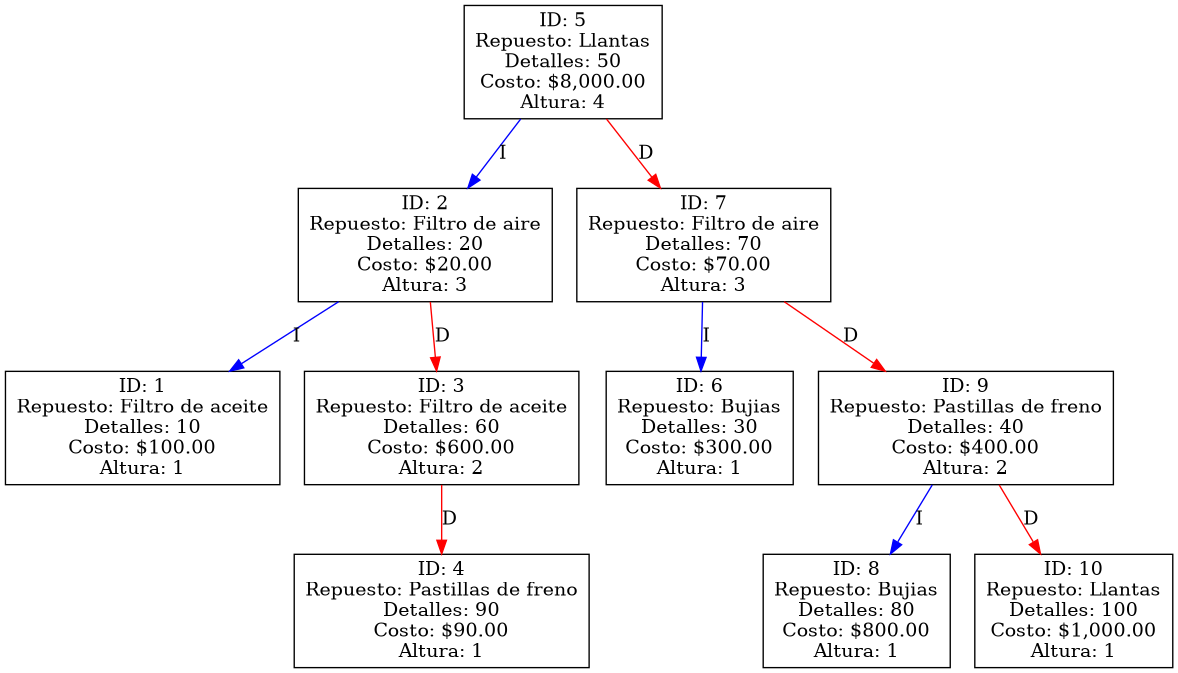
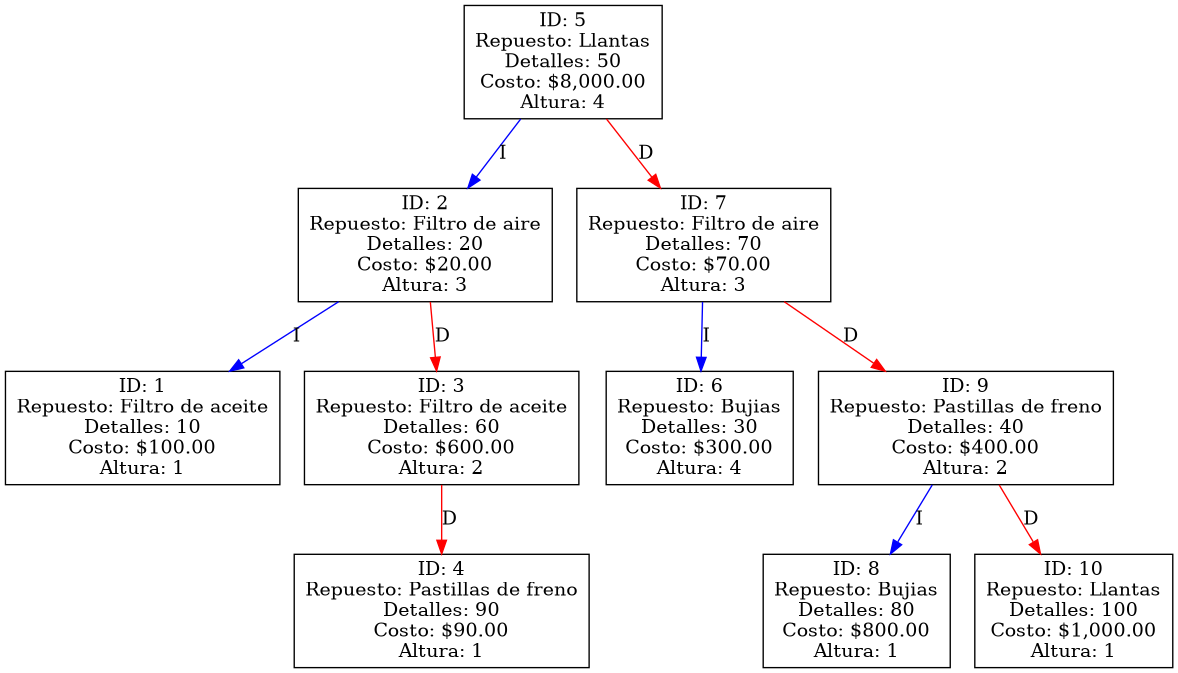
node "ID: 6 Repuesto: Bujias Detalles: 30 Costo: $300.00 Altura: 1": label "ID: 6 Repuesto: Bujias Detalles: 30 Costo: $300.00 Altura: 1" -> "ID: 6 Repuesto: Bujias Detalles: 30 Costo: $300.00 Altura: 4"
